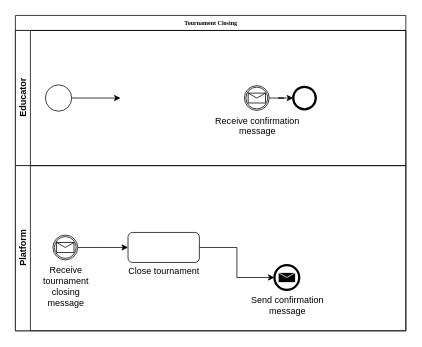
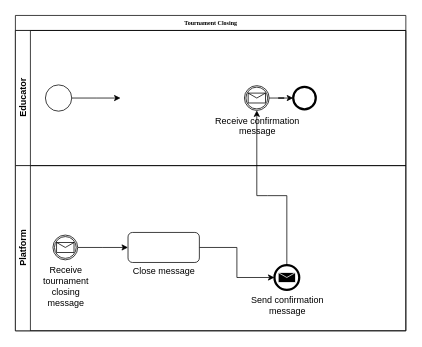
edge "Send confirmation message" -> "Receive confirmation message": added
node "Close tournament": label "Close tournament" -> "Close message"
